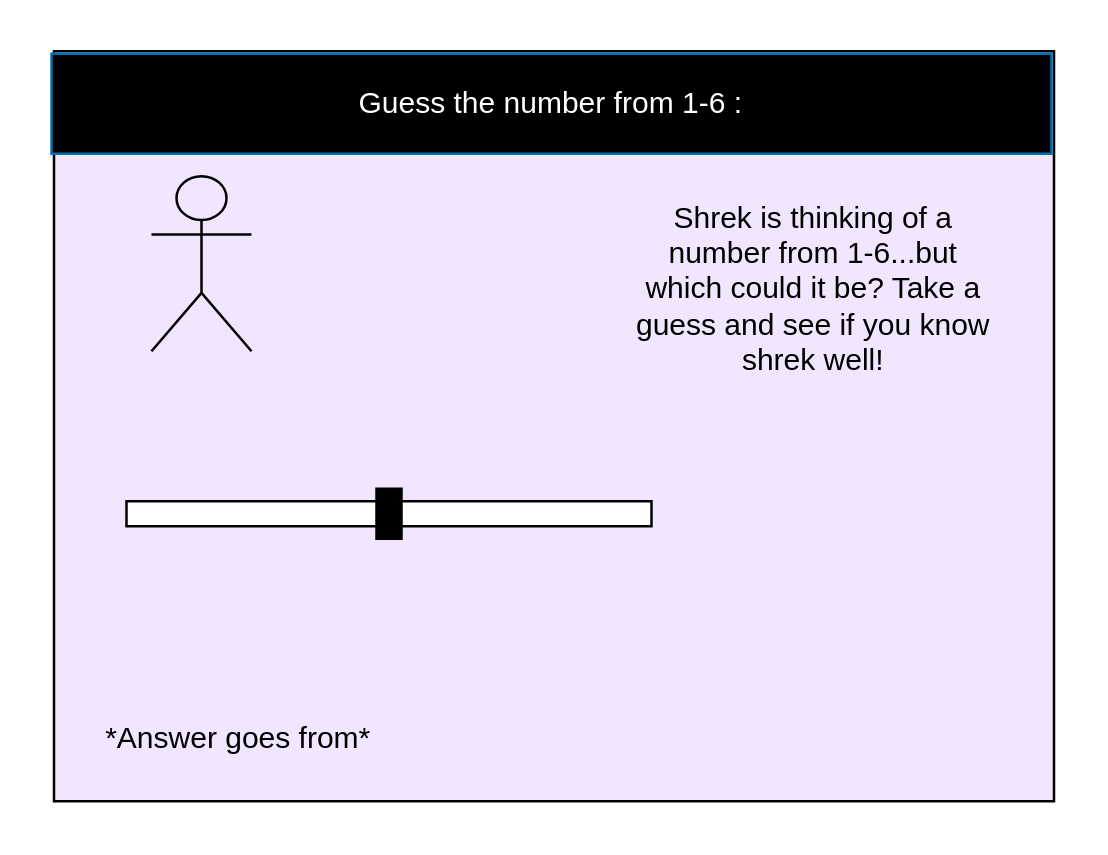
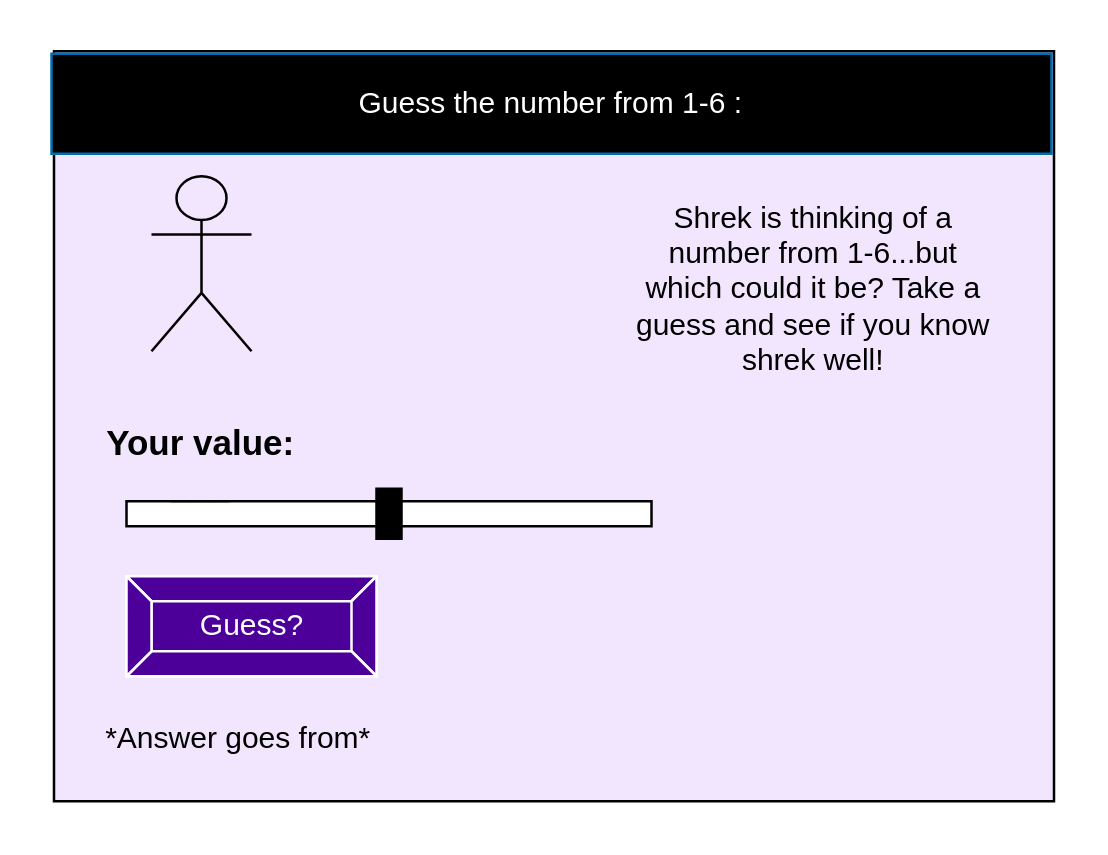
node "Your value: ___": added
node "Guess?": added
